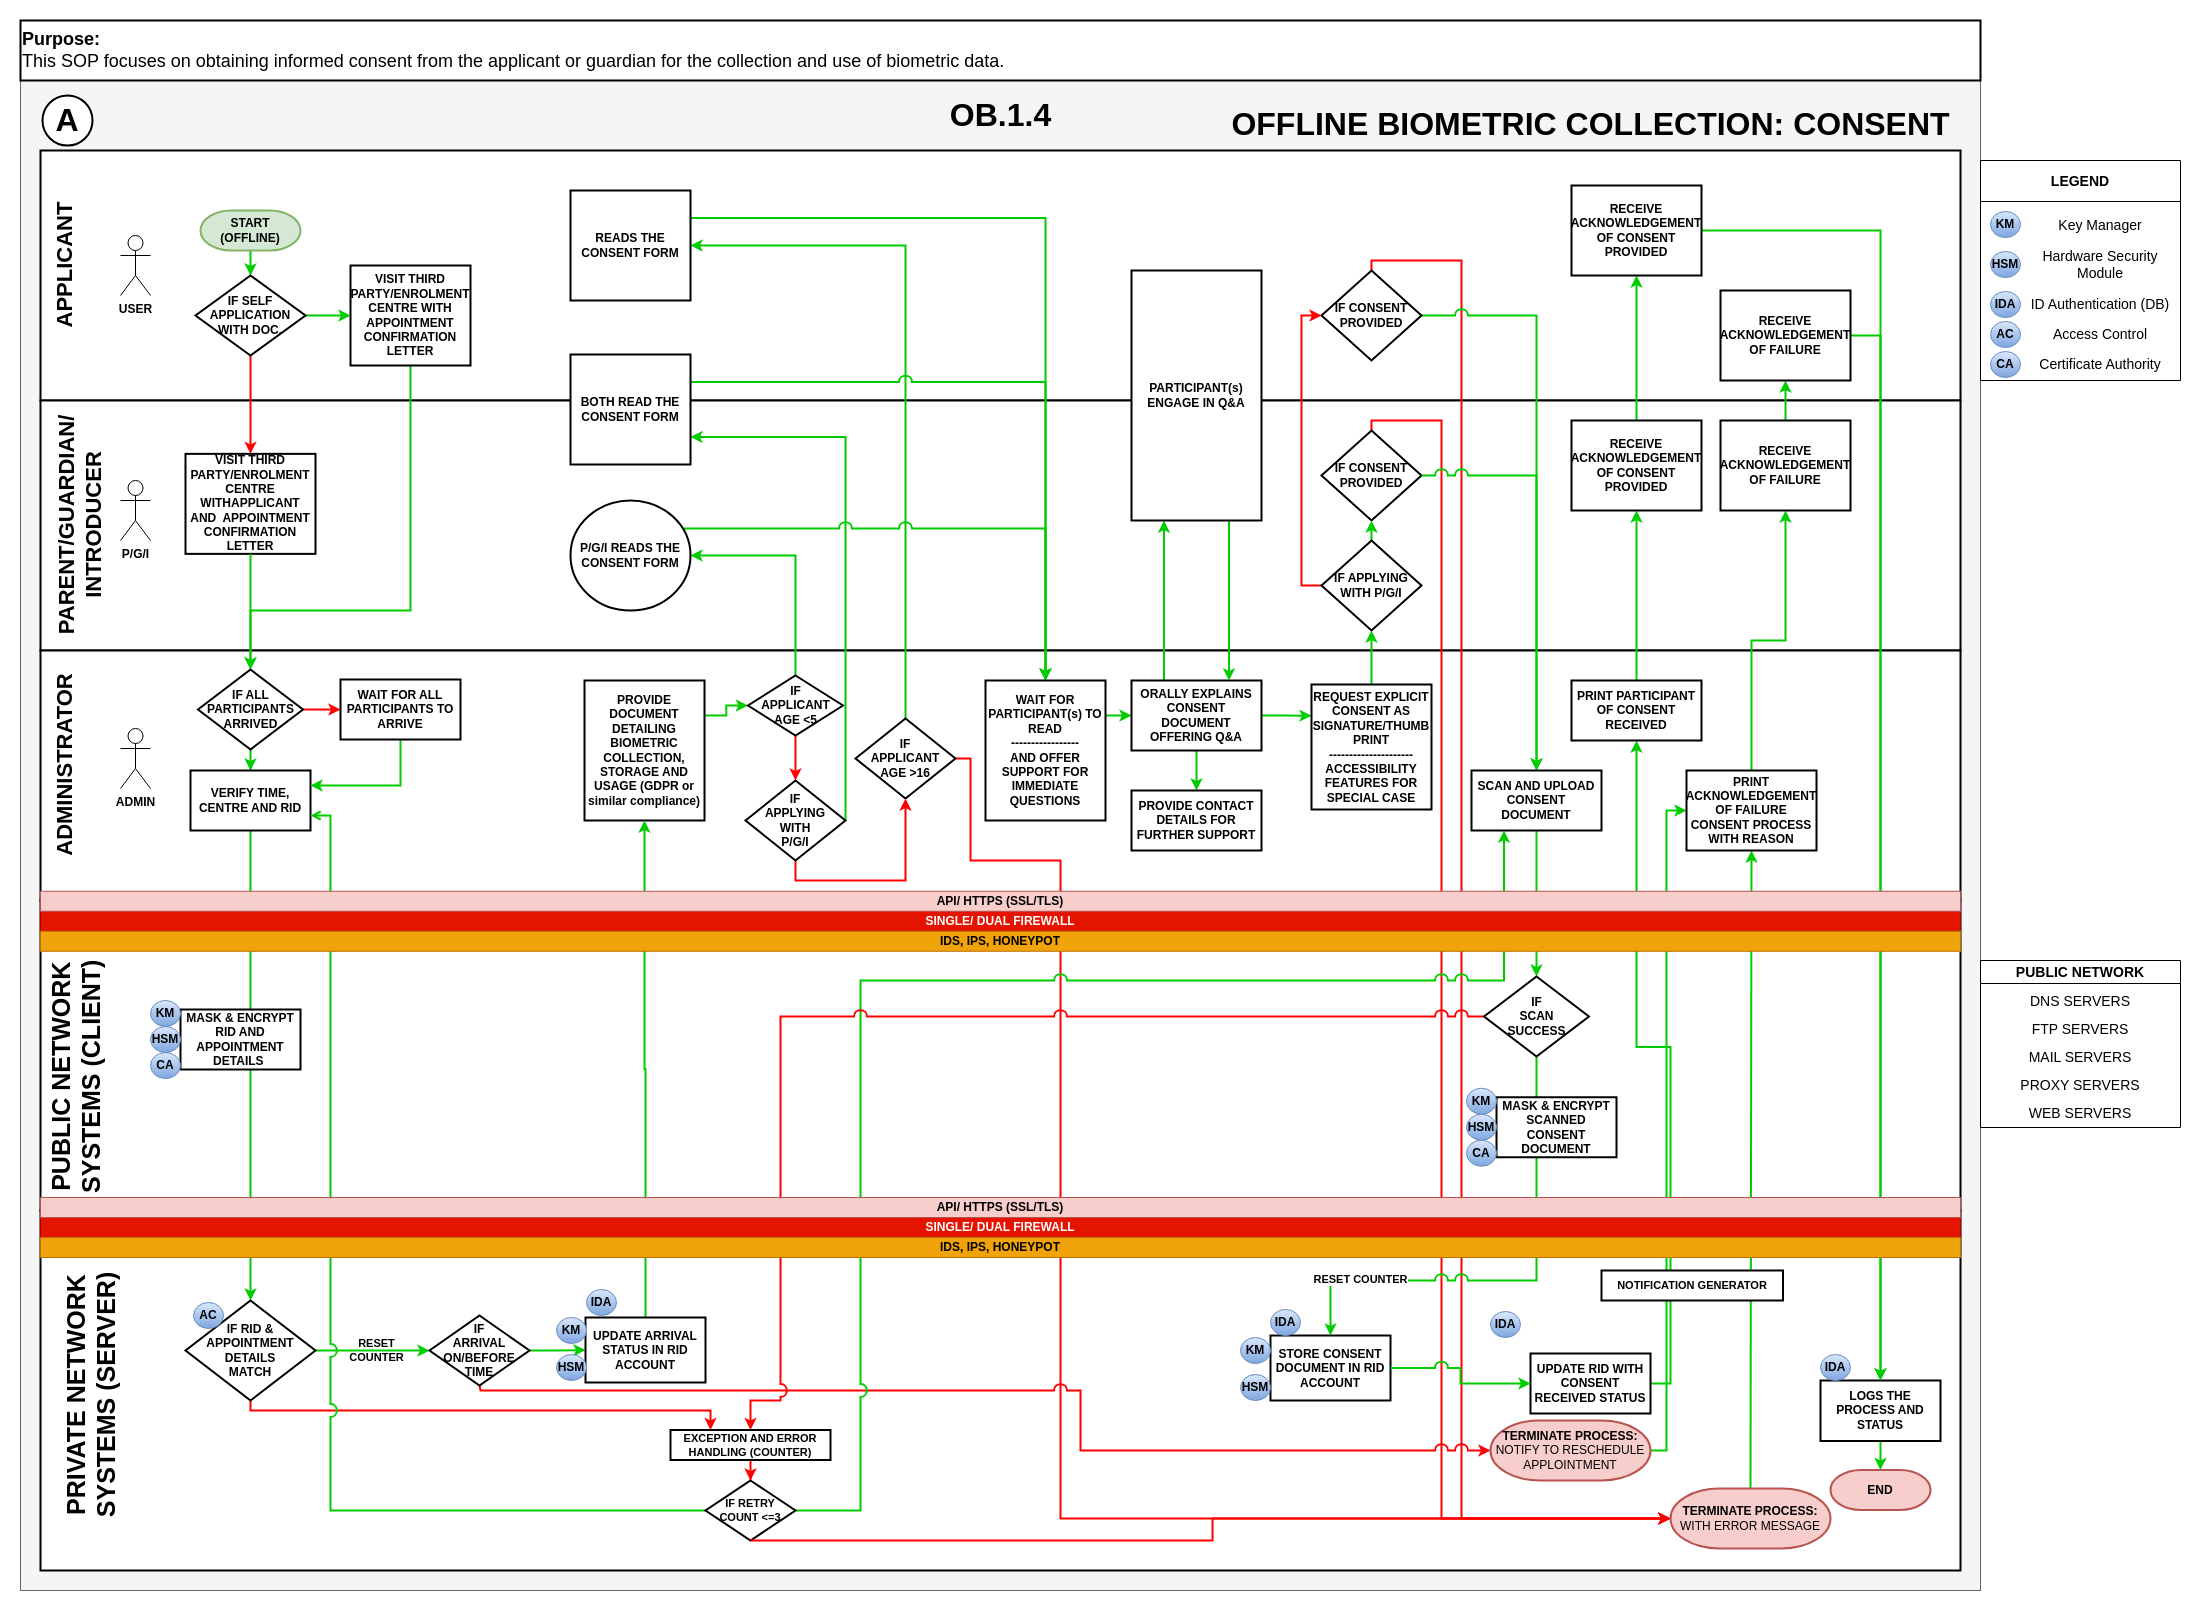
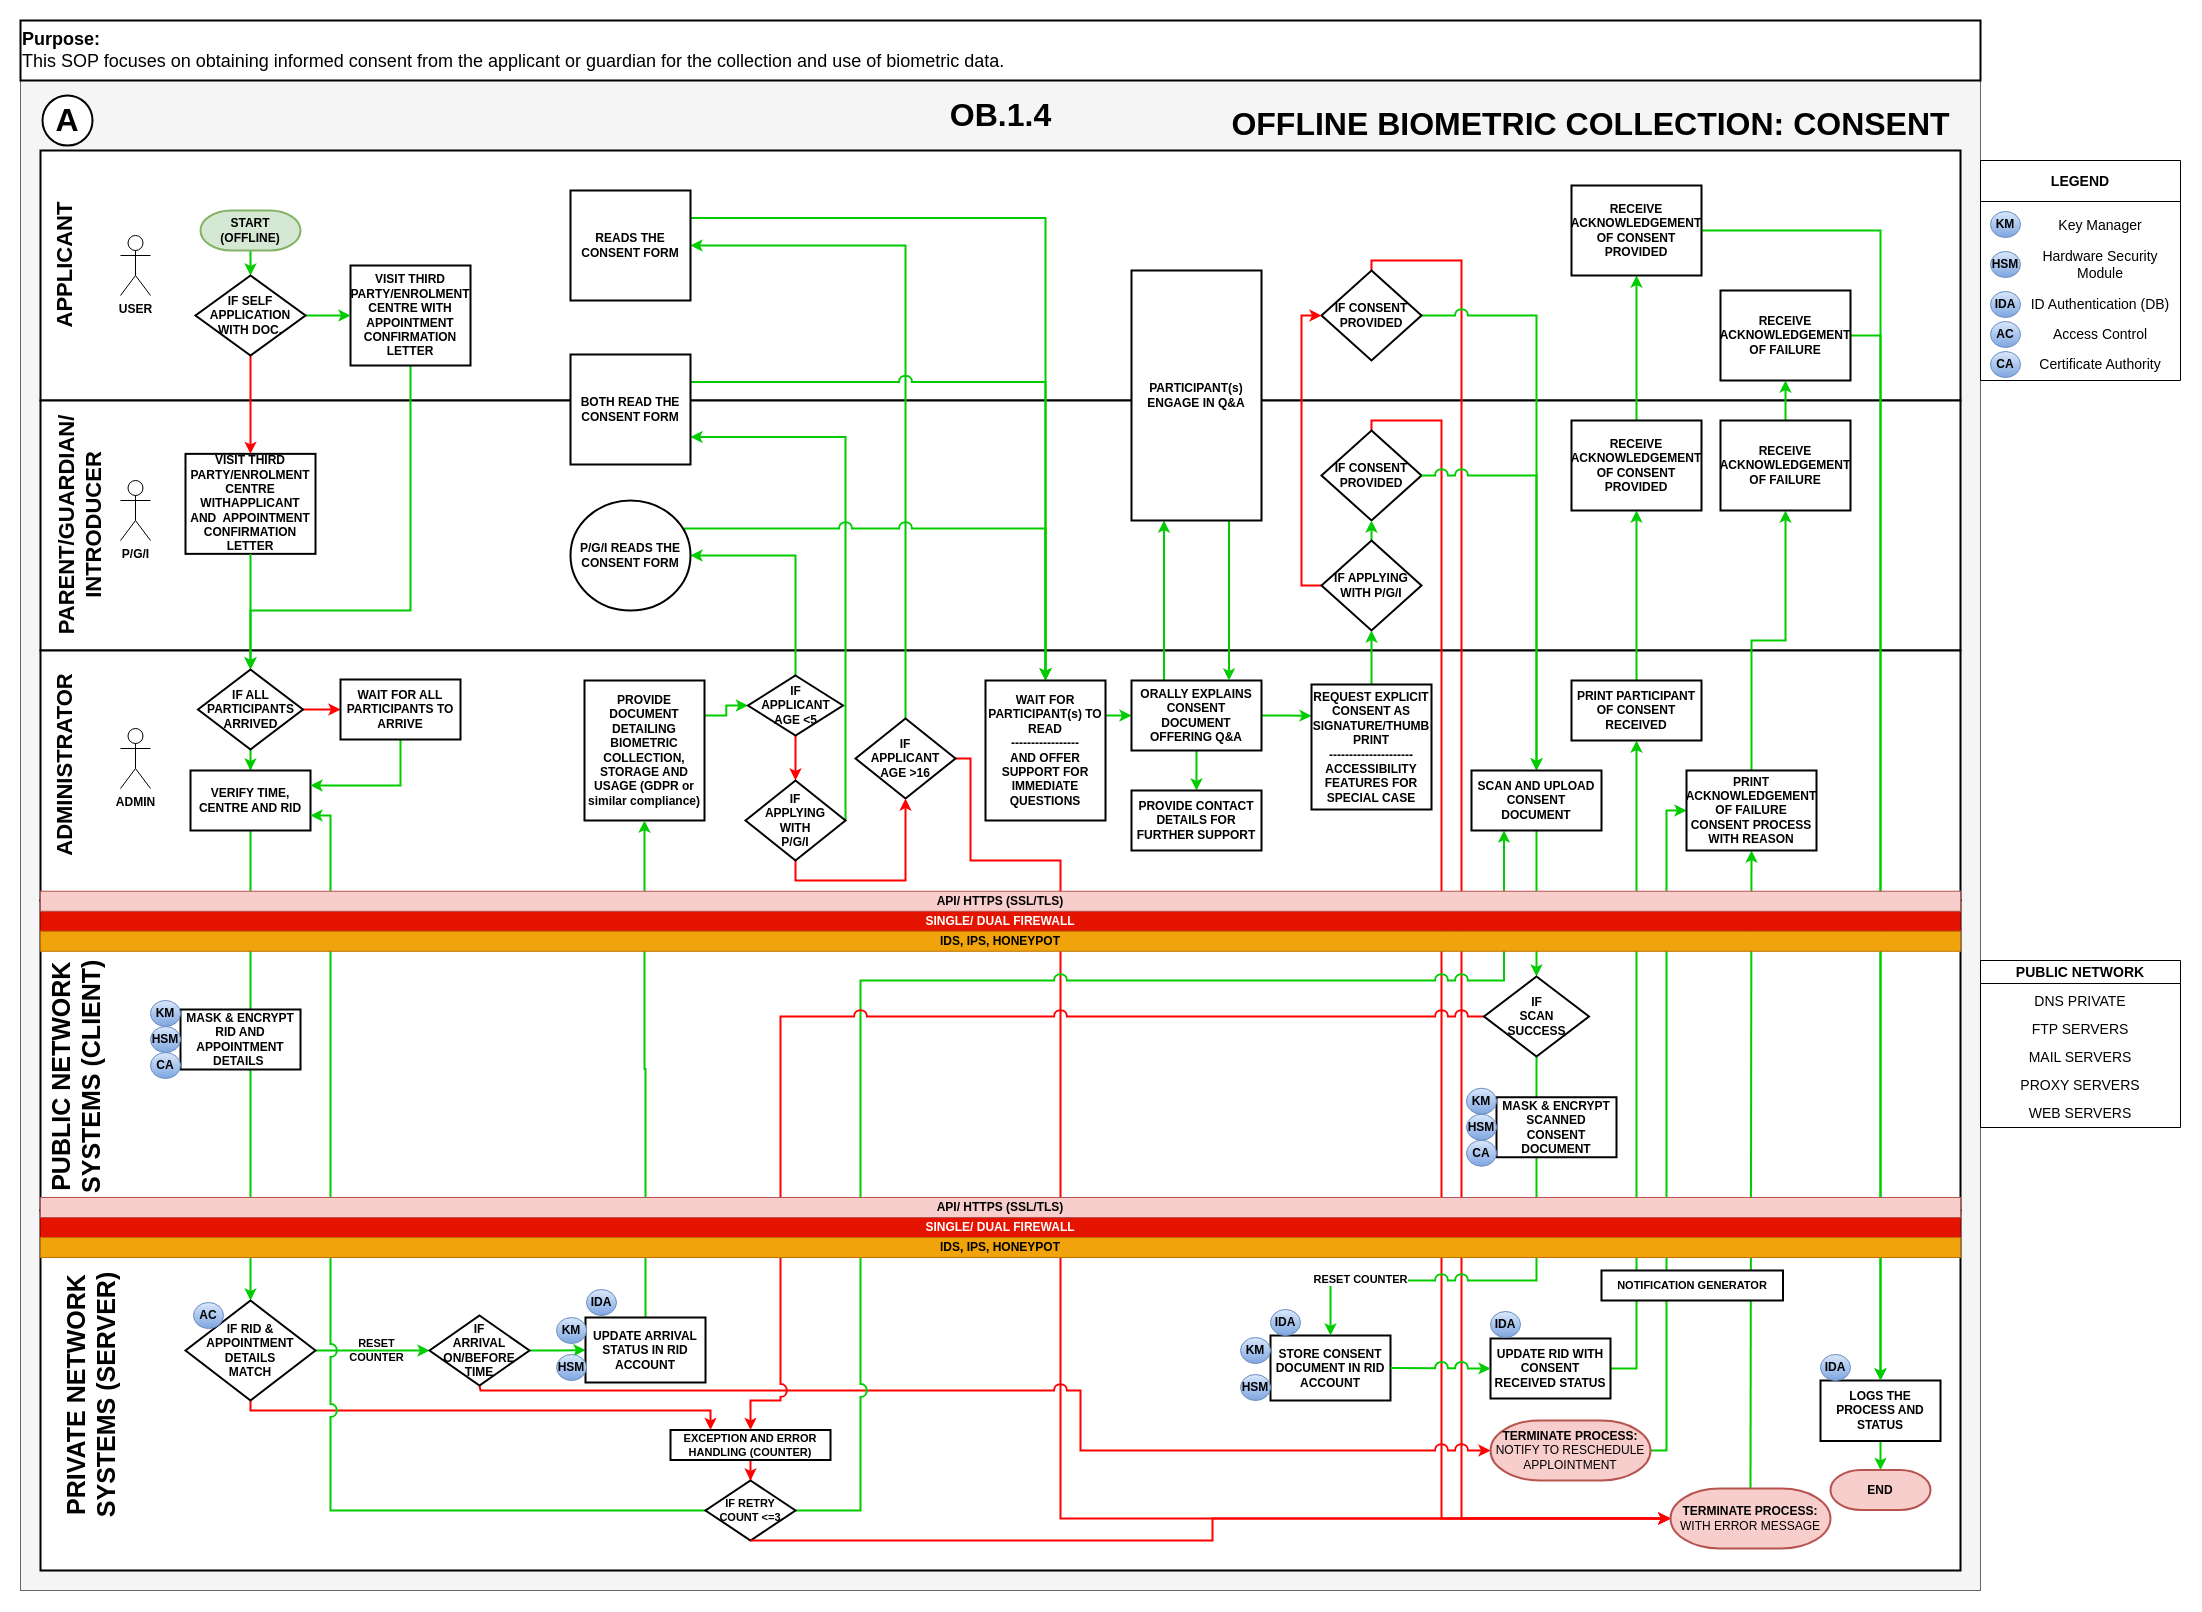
edge "IF RETRY COUNT <=3" -> "VERIFY TIME, CENTRE AND RID": arrowhead open -> classic
node "DNS SERVERS": label "DNS SERVERS" -> "DNS PRIVATE"
node "UPDATE RID WITH CONSENT RECEIVED STATUS": moved (1591, 1384) -> (1551, 1369)
